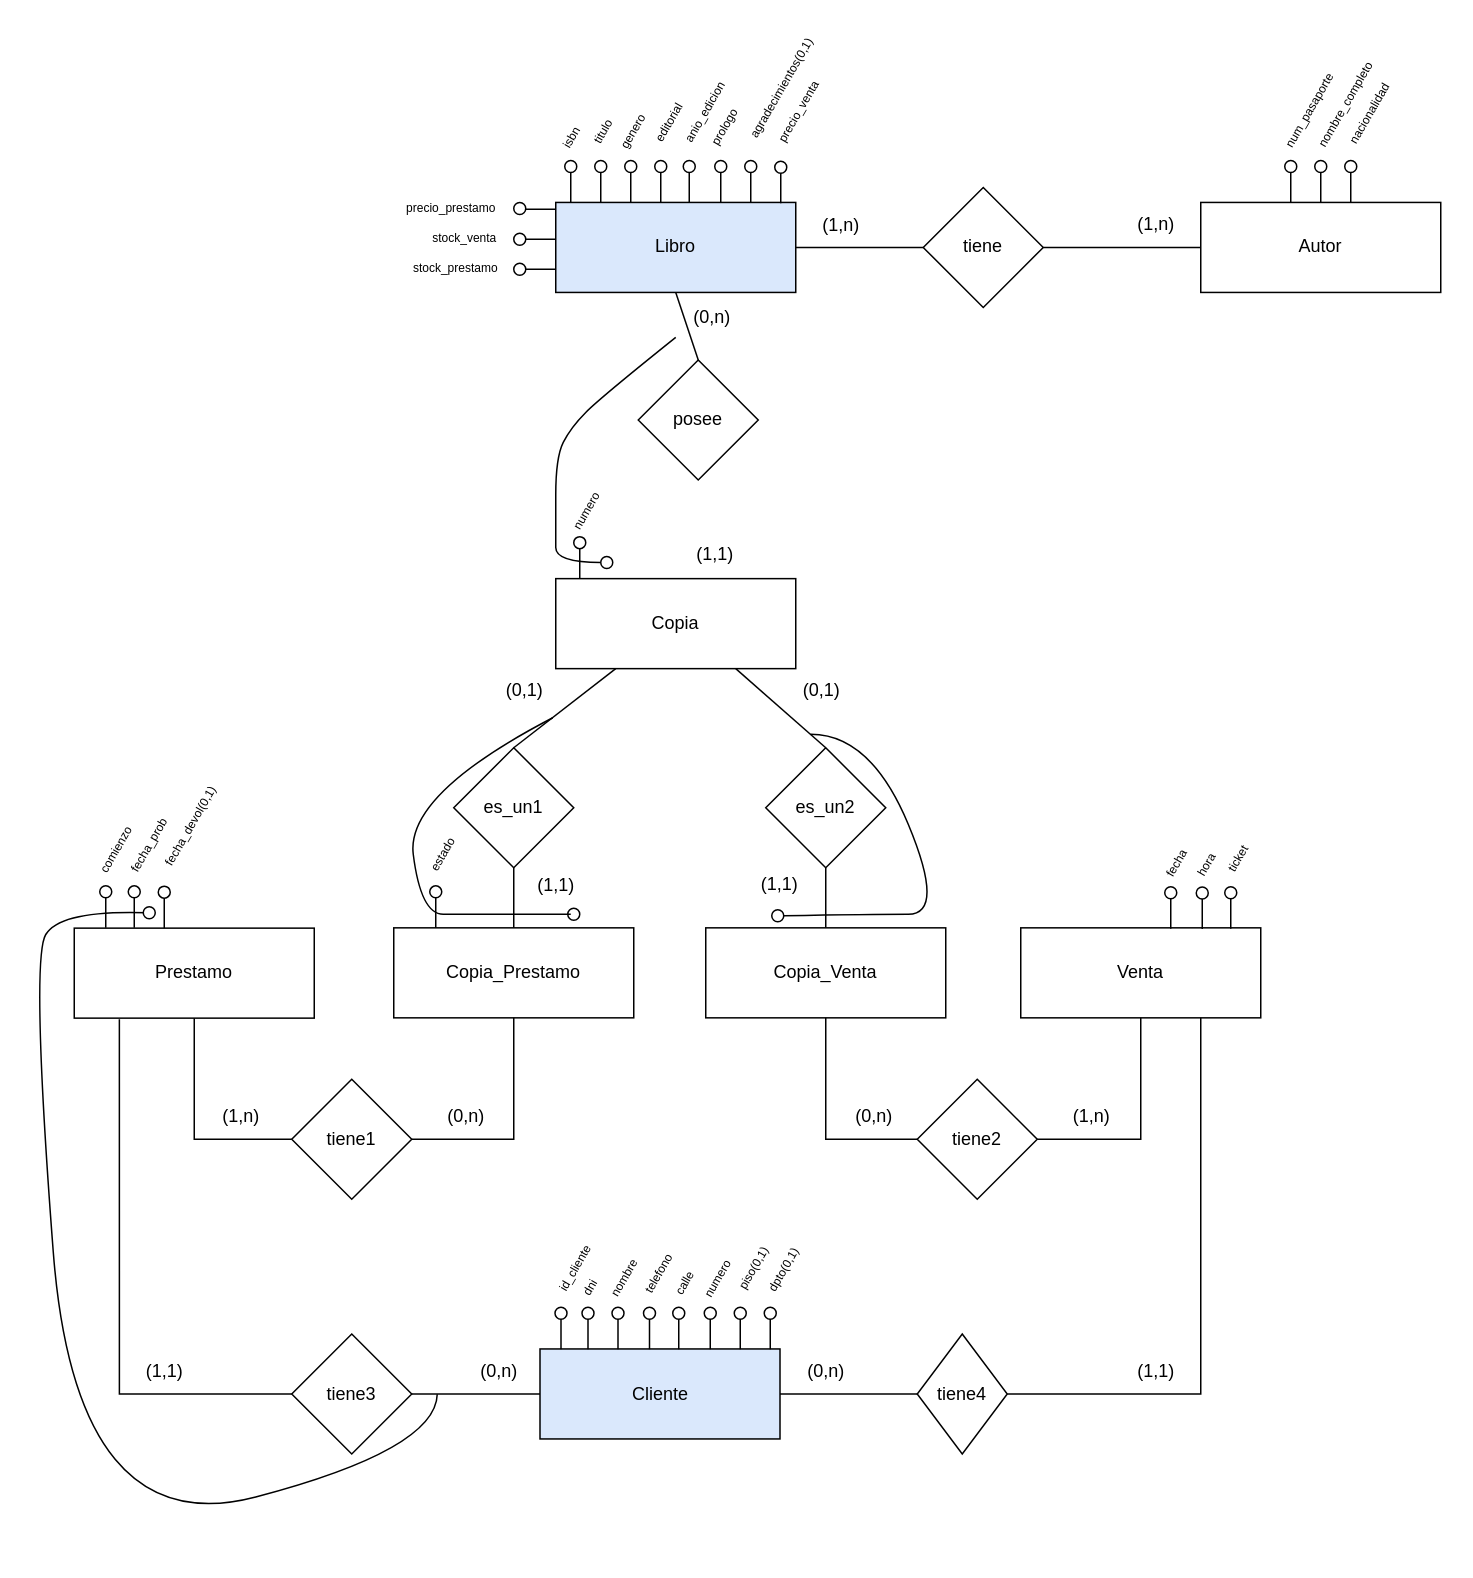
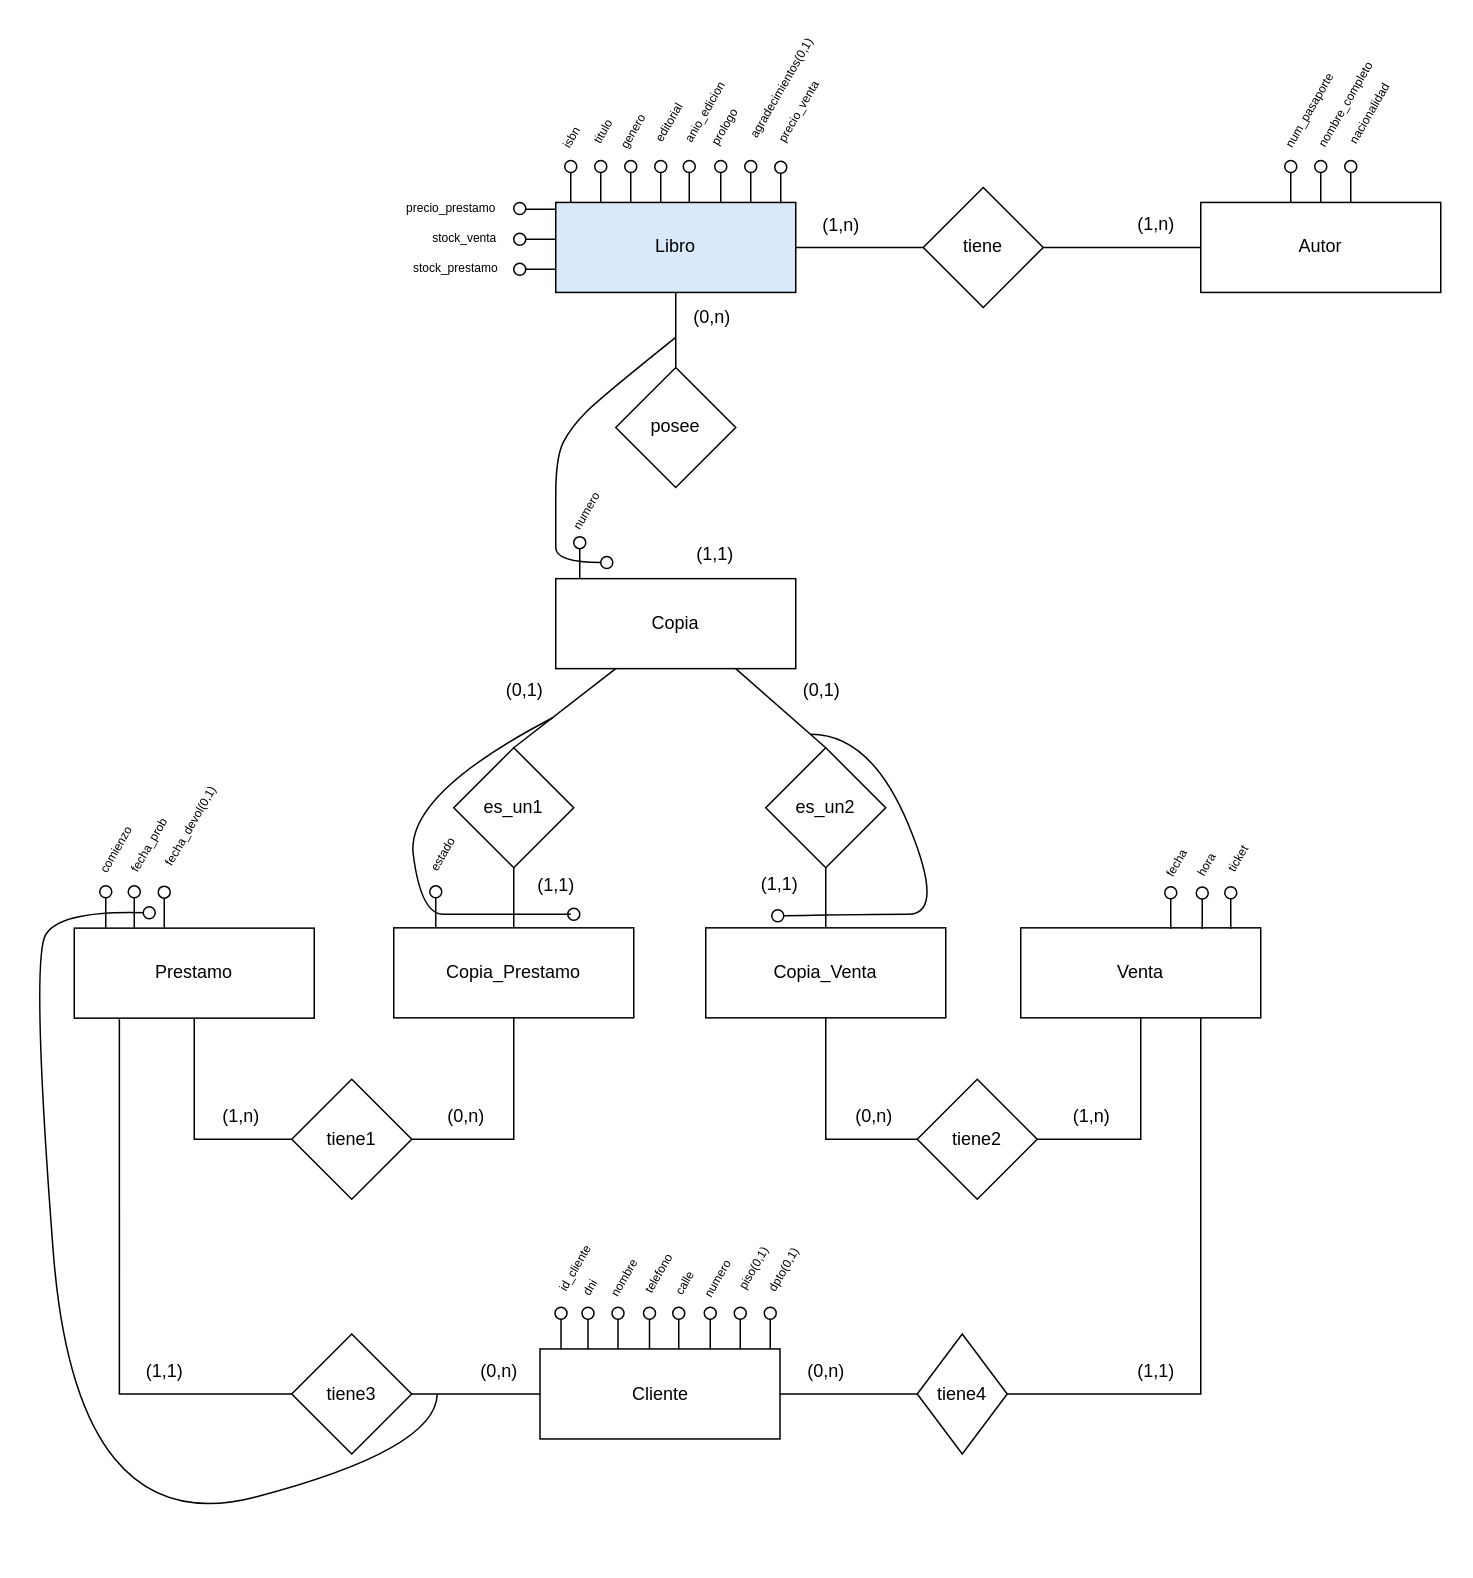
node "posee": moved (698, 420) -> (676, 427)
node "Cliente": fillcolor #dae8fc -> #ffffff
